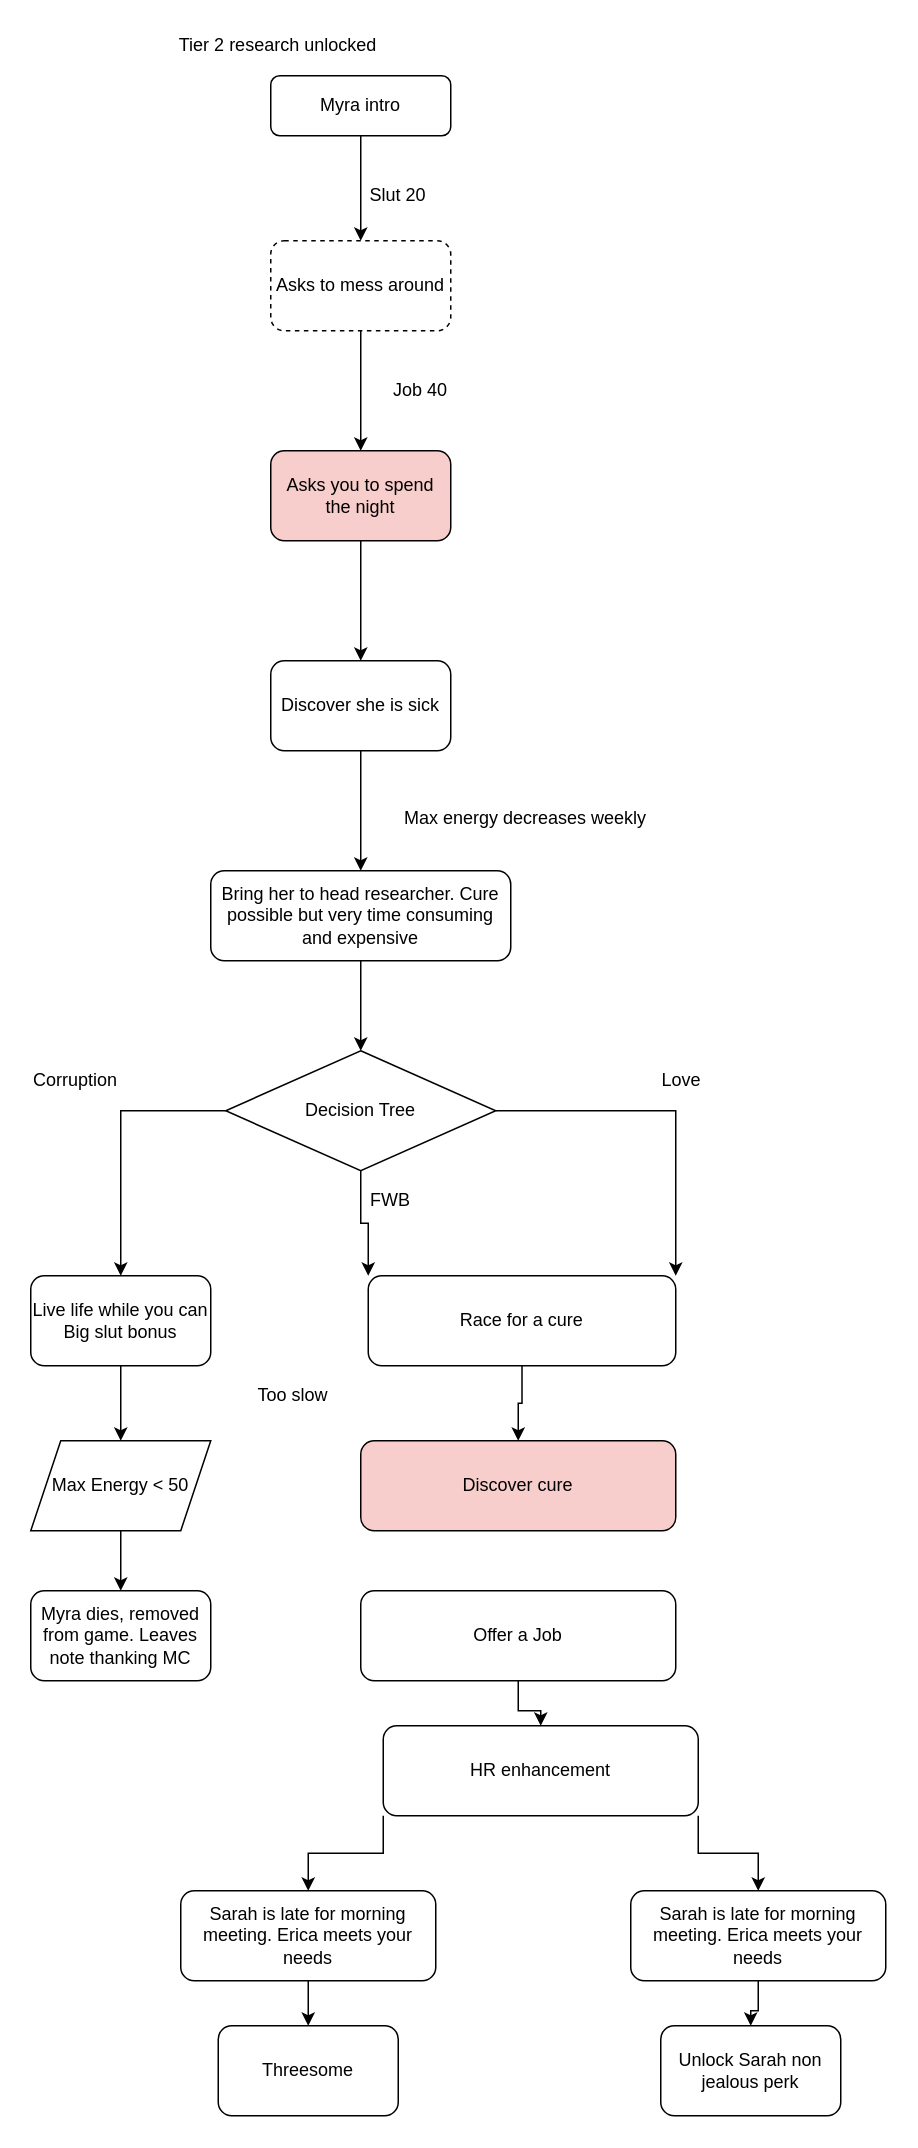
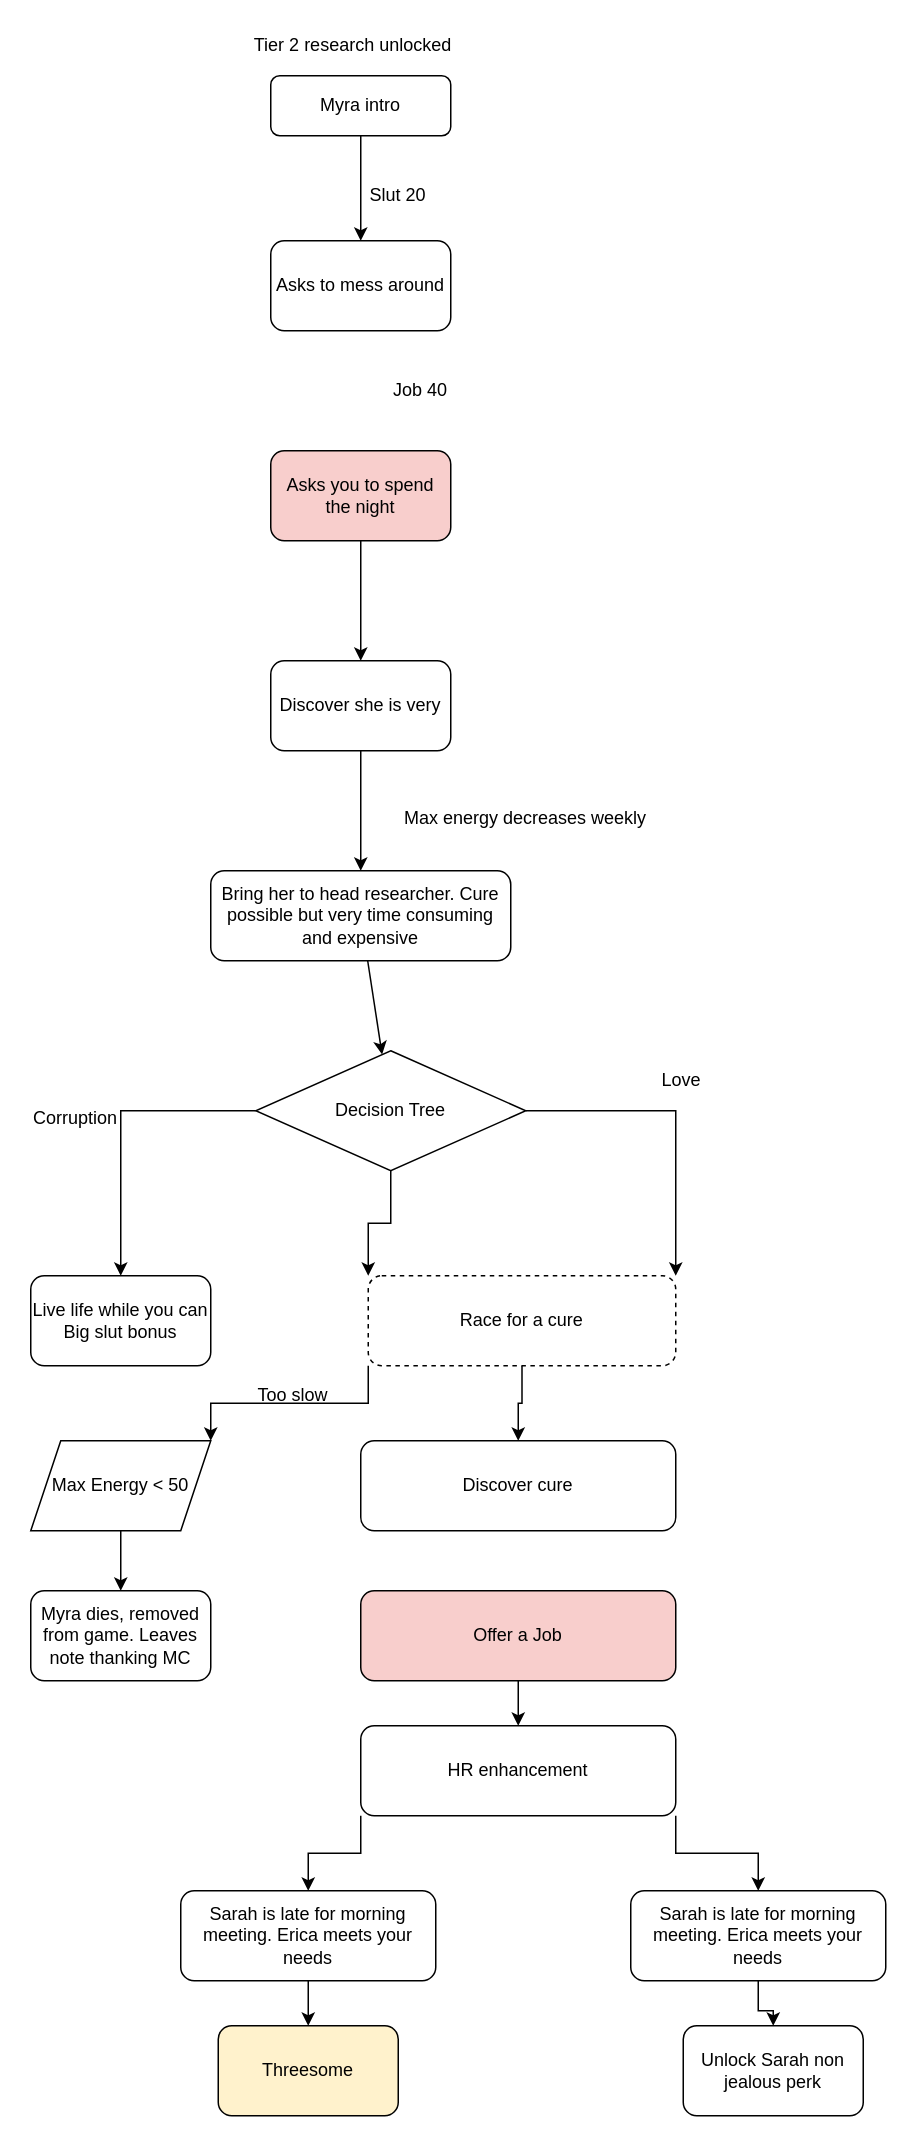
node "Tier 2 research unlocked": moved (278, 46) -> (353, 46)
node "Asks to mess around": style dashed -> solid
edge "Asks to mess around" -> "Asks you to spend the night": removed
node "Discover she is sick": label "Discover she is sick" -> "Discover she is very"
node "Corruption": moved (76, 1081) -> (76, 1118)
node "Decision Tree": moved (361, 1111) -> (391, 1111)
node "FWB": removed
node "Race for a cure": style solid -> dashed
edge "Live life while you can Big slut bonus" -> "Max Energy < 50": removed
edge "Race for a cure" -> "Max Energy < 50": added
node "Discover cure": fillcolor #f8cecc -> #ffffff
node "Offer a Job": fillcolor #ffffff -> #f8cecc
node "HR enhancement": moved (541, 1771) -> (518, 1771)
node "Threesome": fillcolor #ffffff -> #fff2cc
node "Unlock Sarah non jealous perk": moved (751, 2071) -> (773, 2071)
